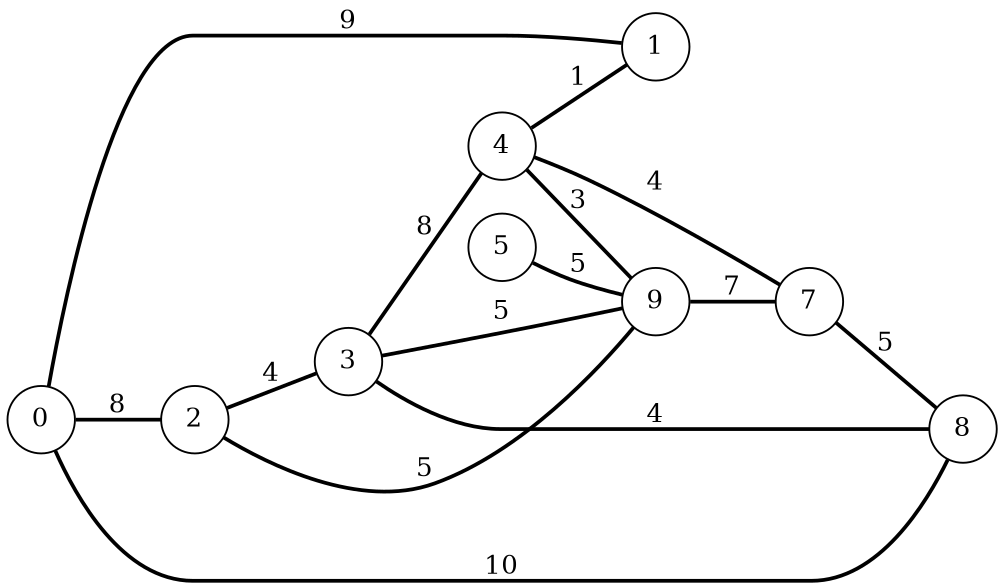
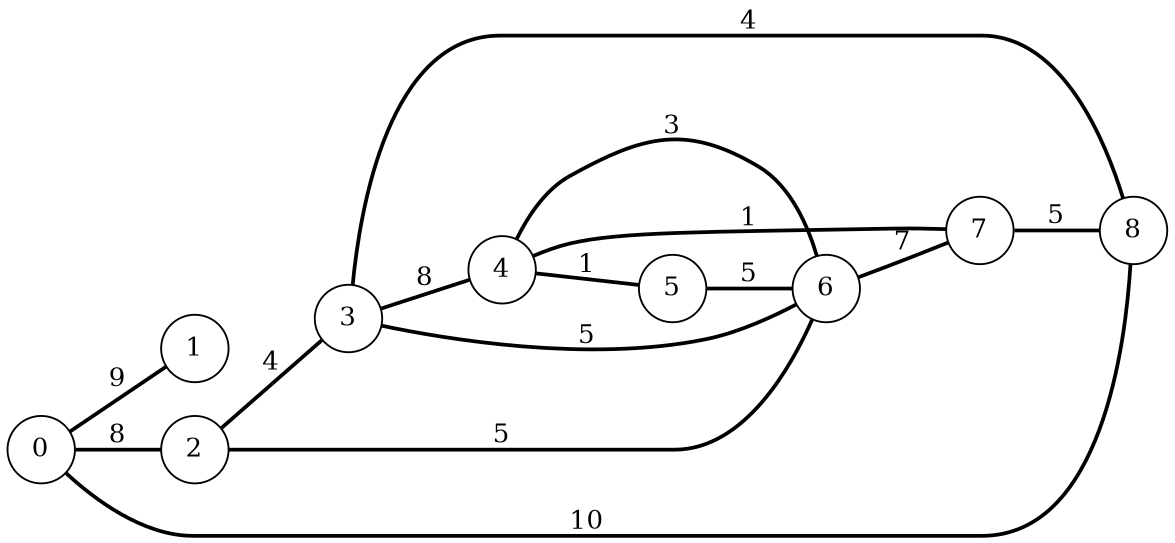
edge "1" -- "4": now "5" -- "4"
edge "4" -- "7": label "4" -> "1"
node "9": label "9" -> "6"
